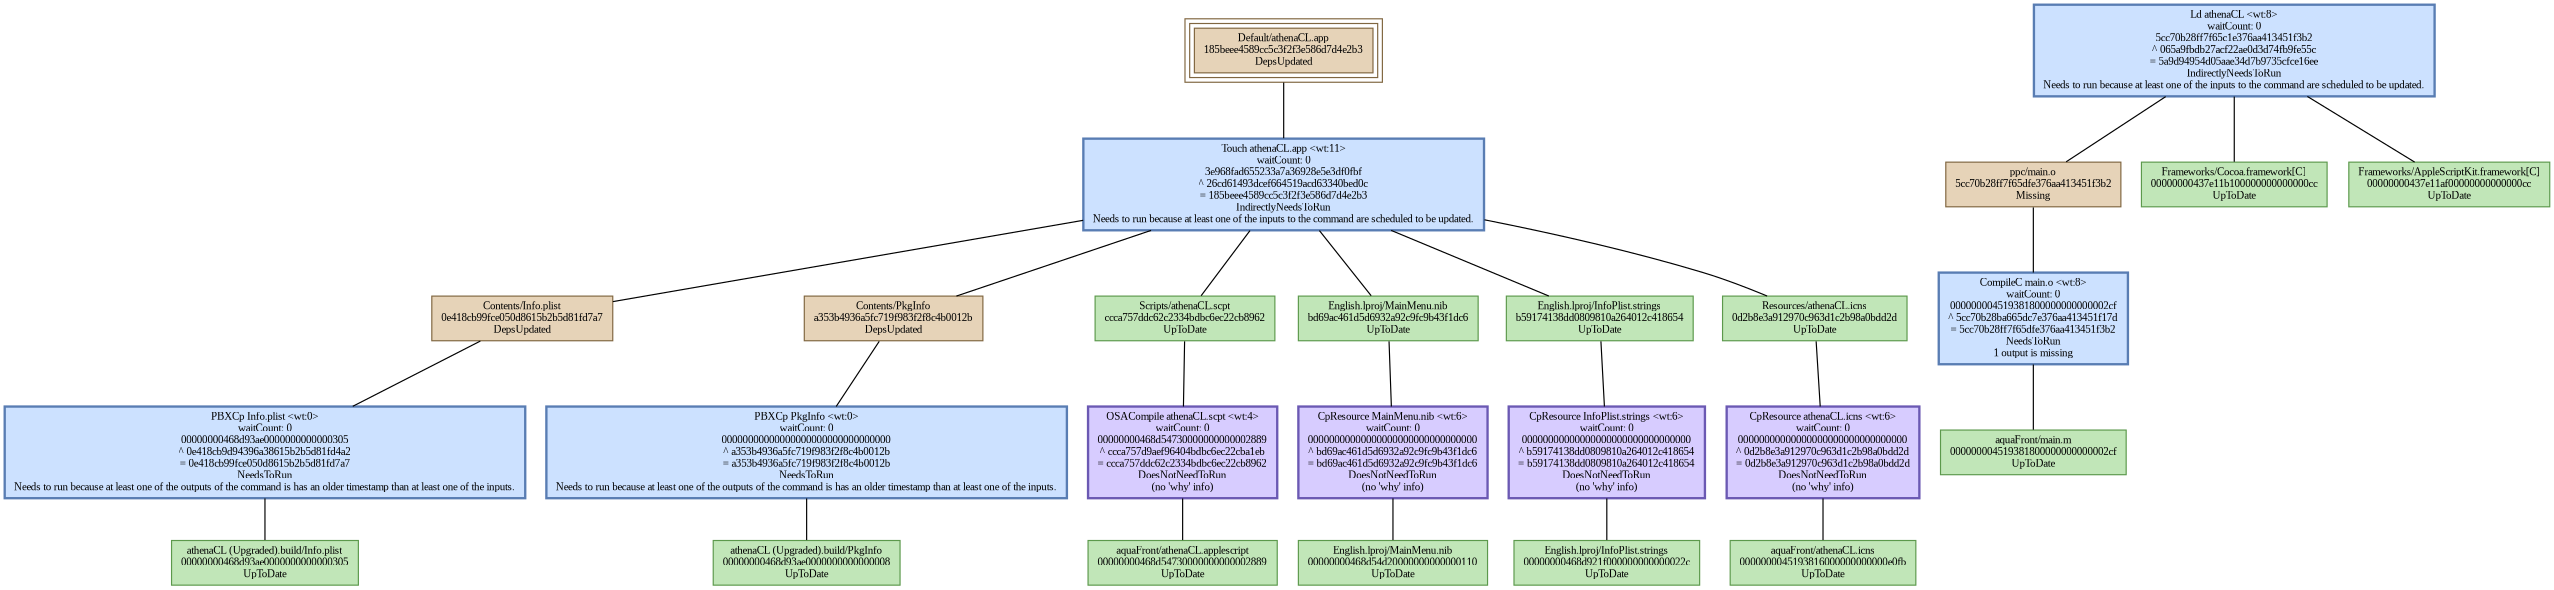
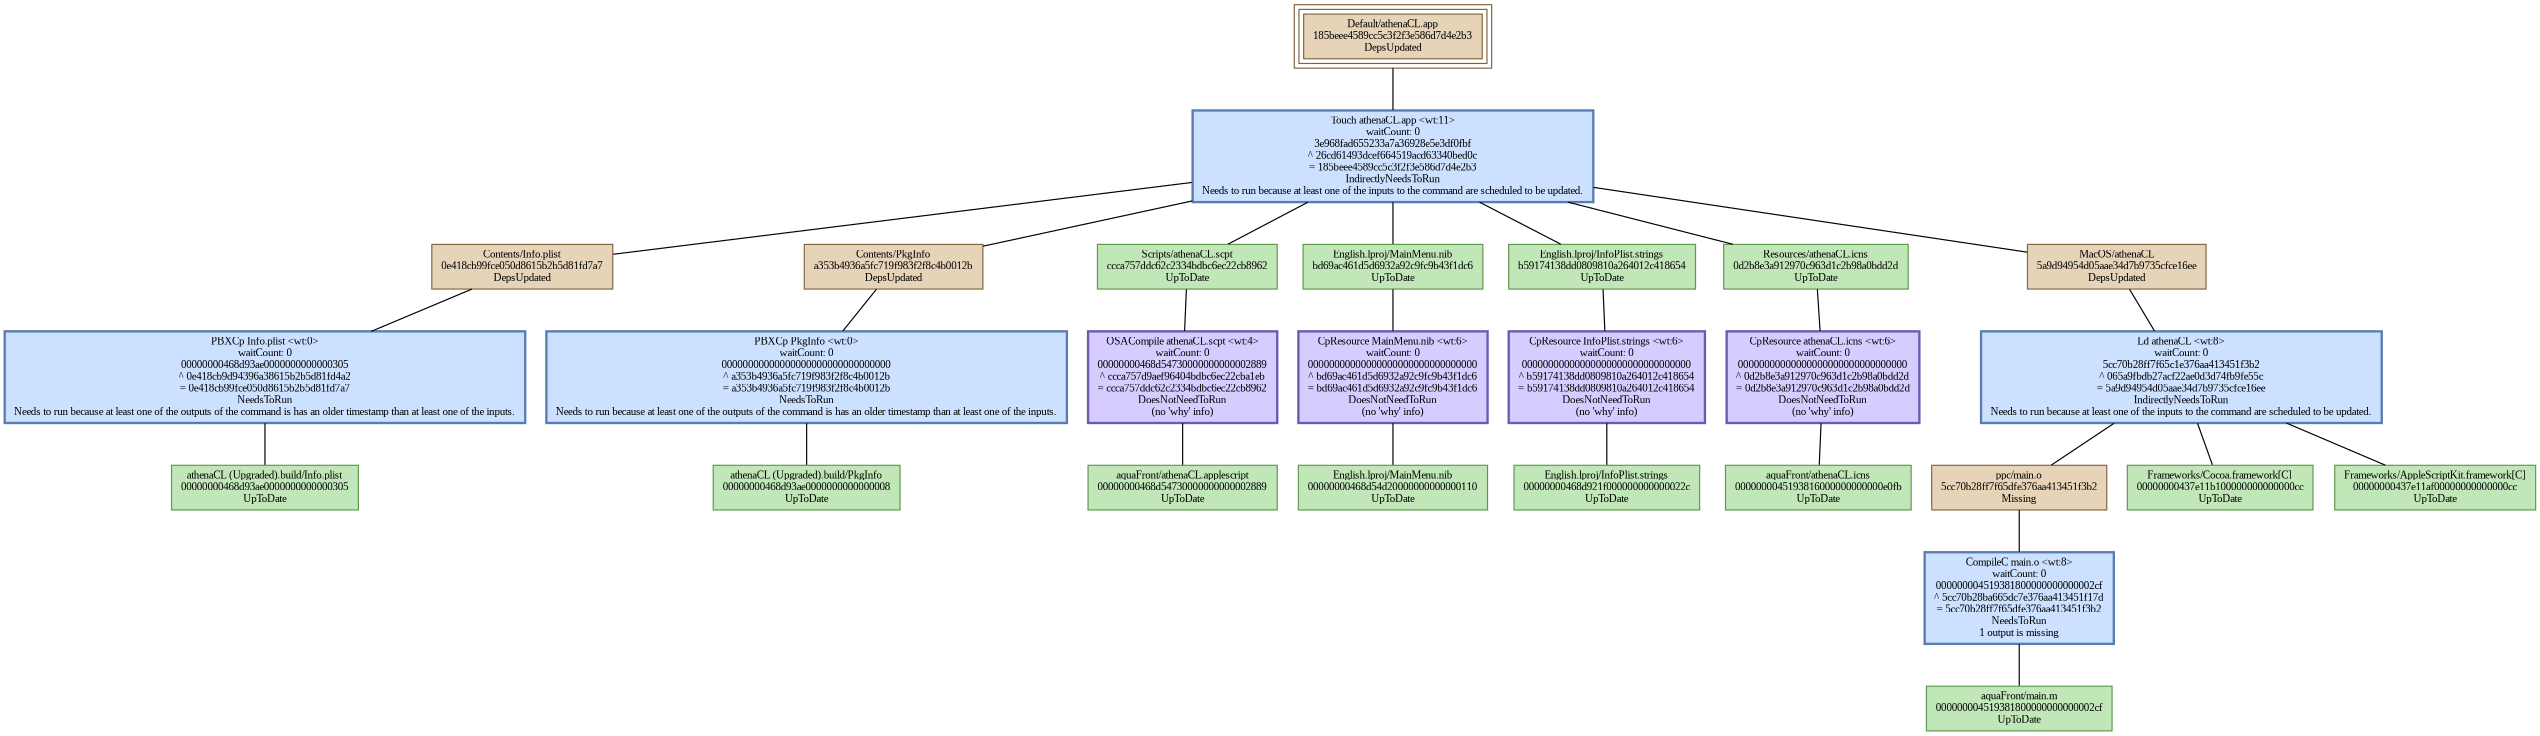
node "MacOS/athenaCL 5a9d94954d05aae34d7b9735cfce16ee DepsUpdated": added
